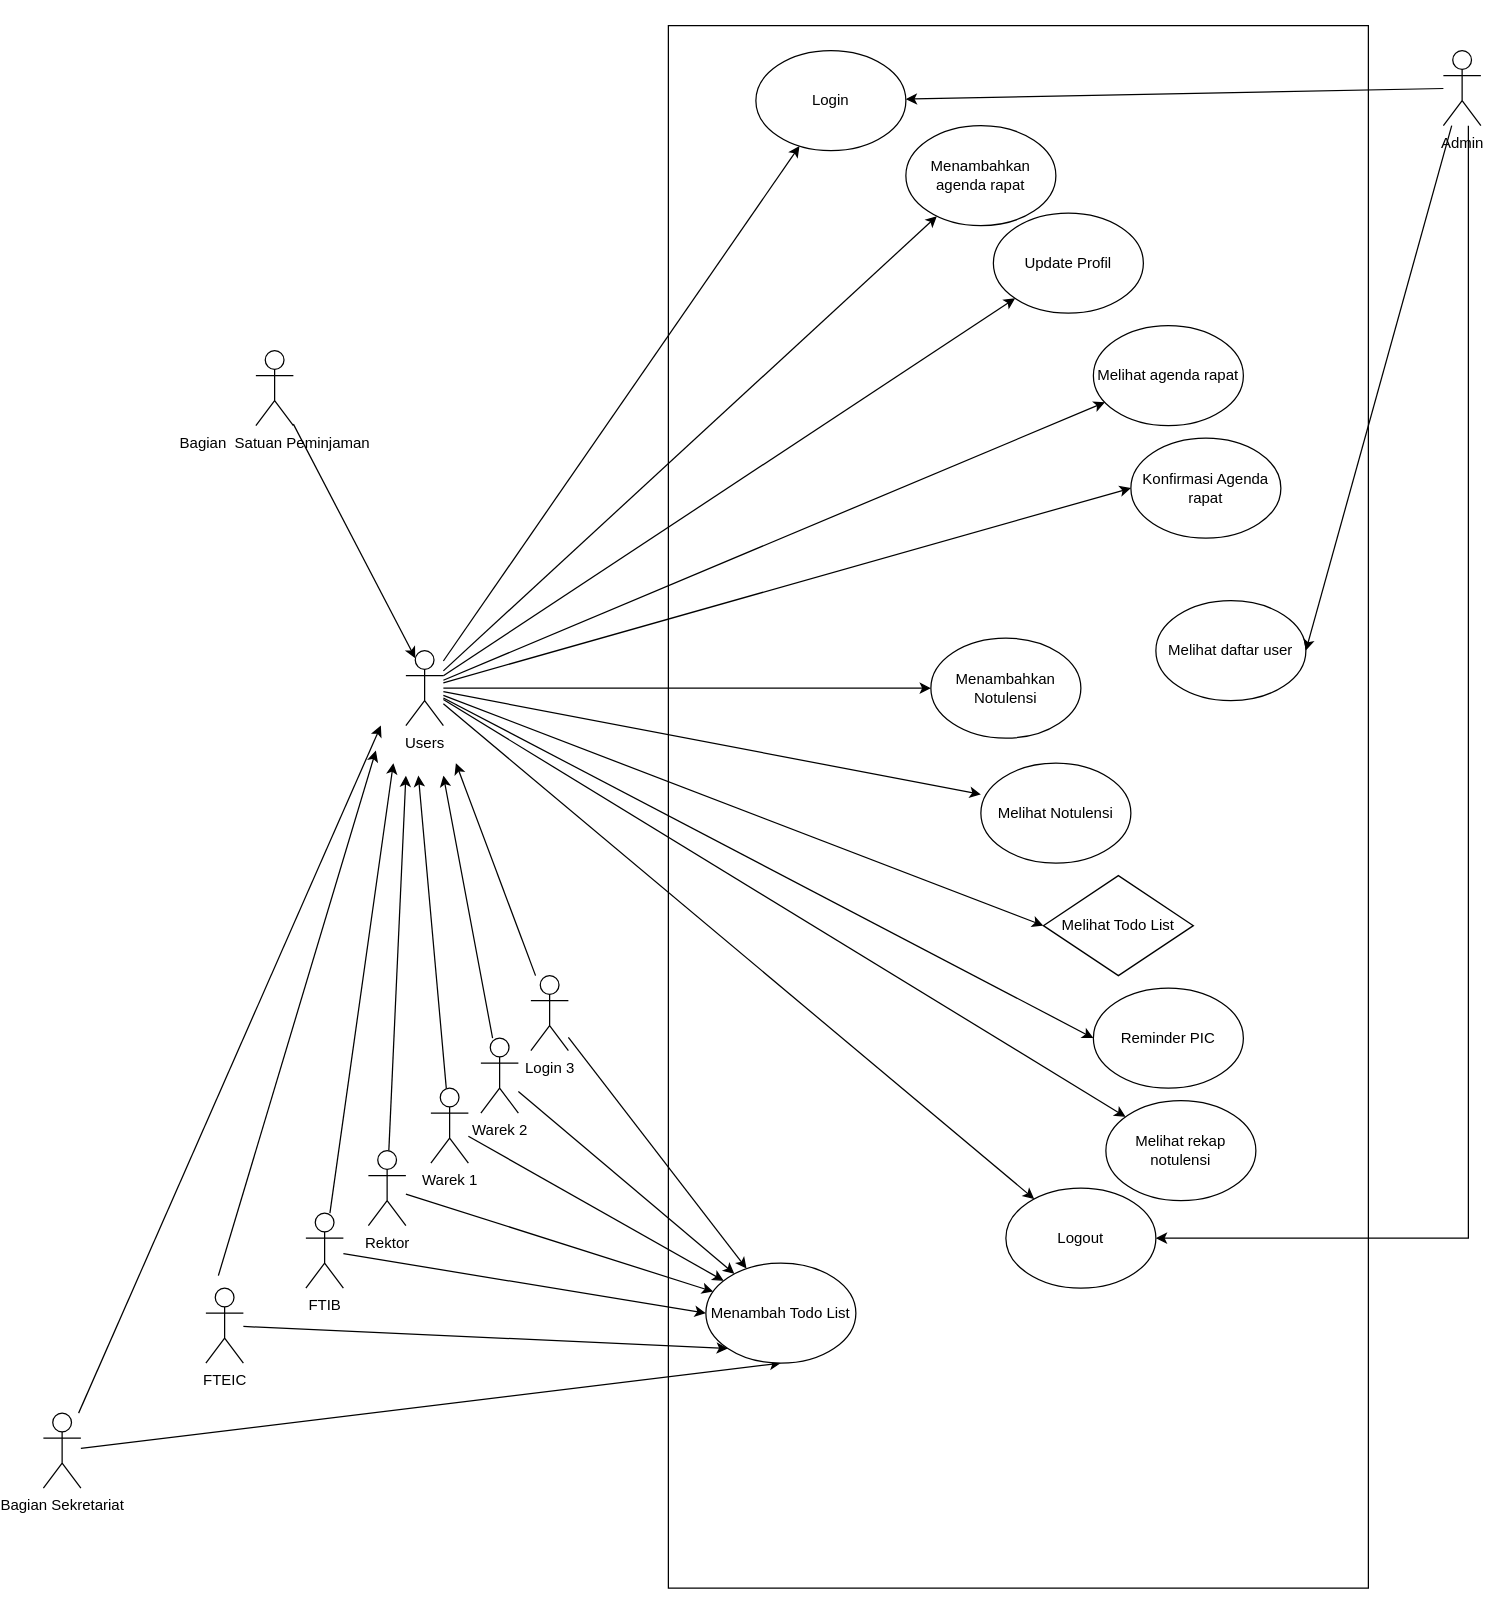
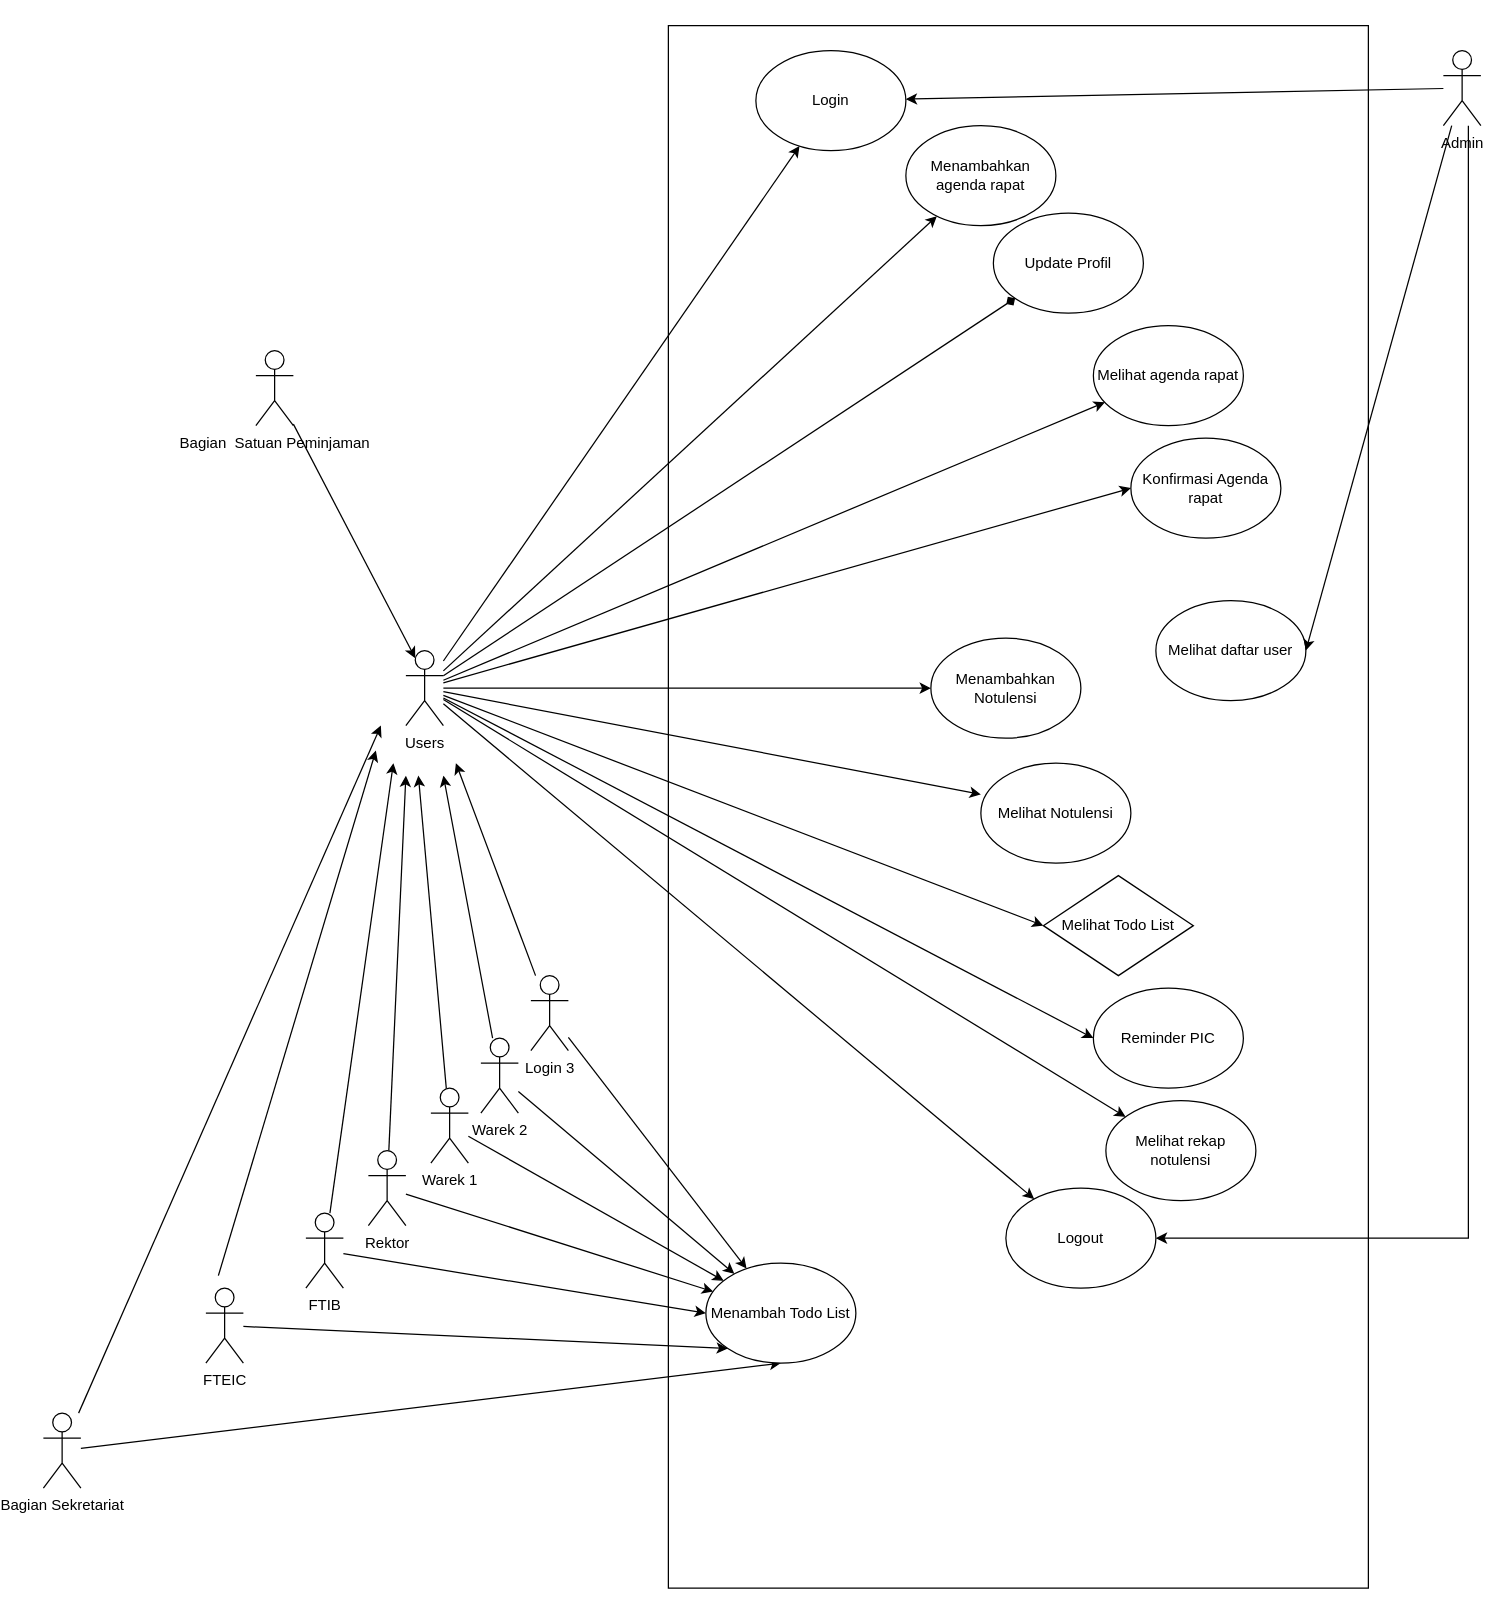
edge "Users" -> "Update Profil": arrowhead classic -> diamond
